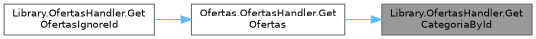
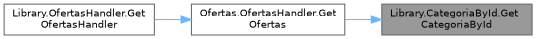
node "Library.OfertasHandler.Get OfertasIgnoreId": label "Library.OfertasHandler.Get OfertasIgnoreId" -> "Library.OfertasHandler.Get OfertasHandler"
node "Library.OfertasHandler.Get CategoriaById": label "Library.OfertasHandler.Get CategoriaById" -> "Library.CategoriaById.Get CategoriaById"
